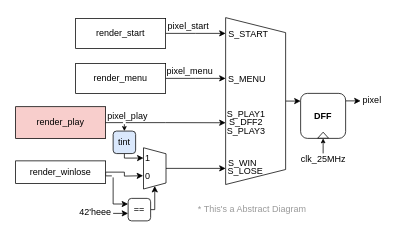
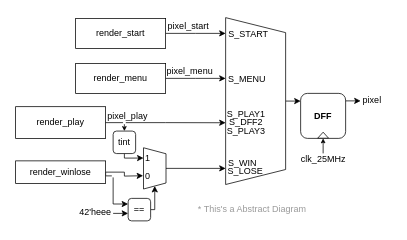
node "render_play": fillcolor #f8cecc -> #ffffff
node "tint": fillcolor #dae8fc -> #ffffff
